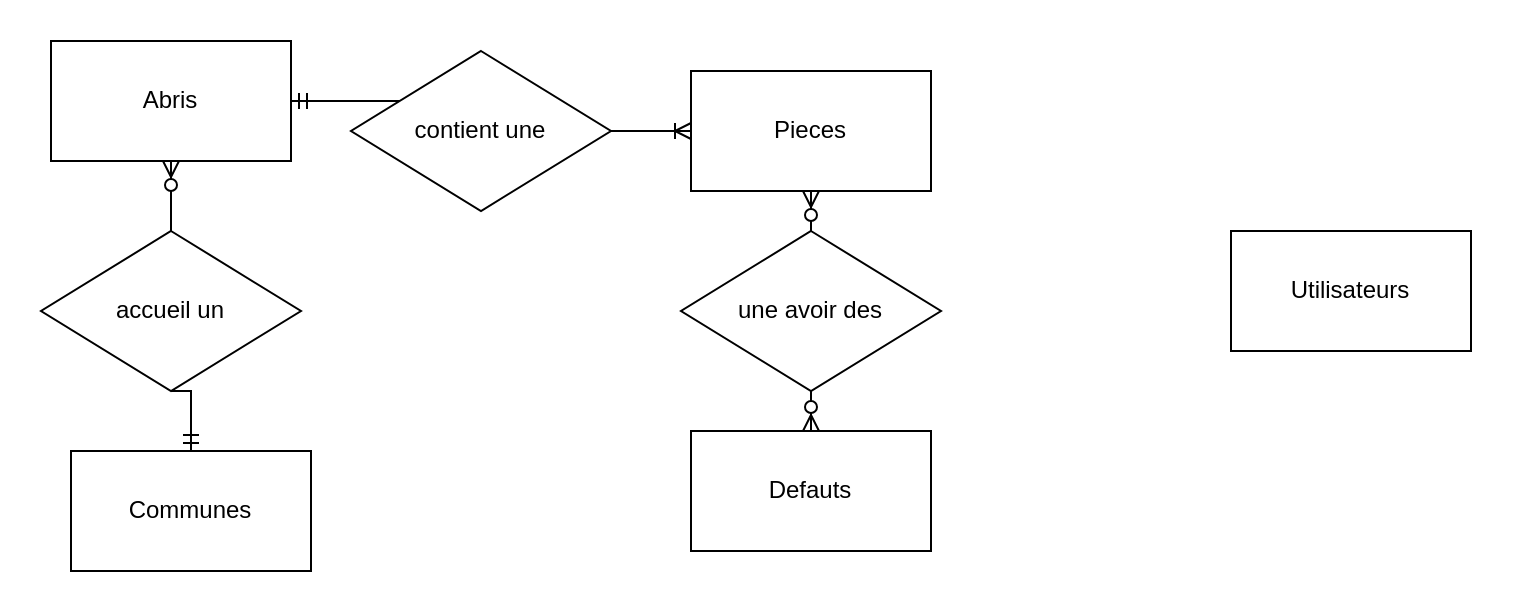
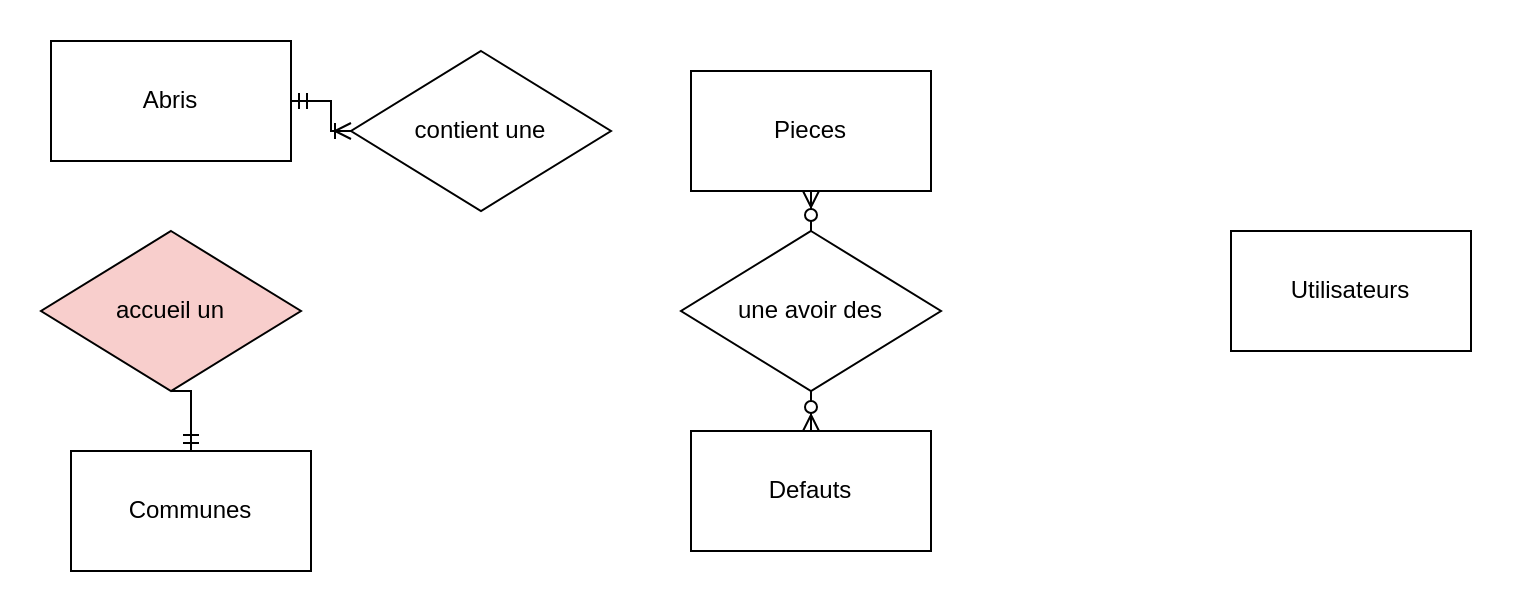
edge "Abris" -- "Pieces": now "Abris" -- "contient une"
edge "accueil un" -> "Abris": removed
node "accueil un": fillcolor #ffffff -> #f8cecc
